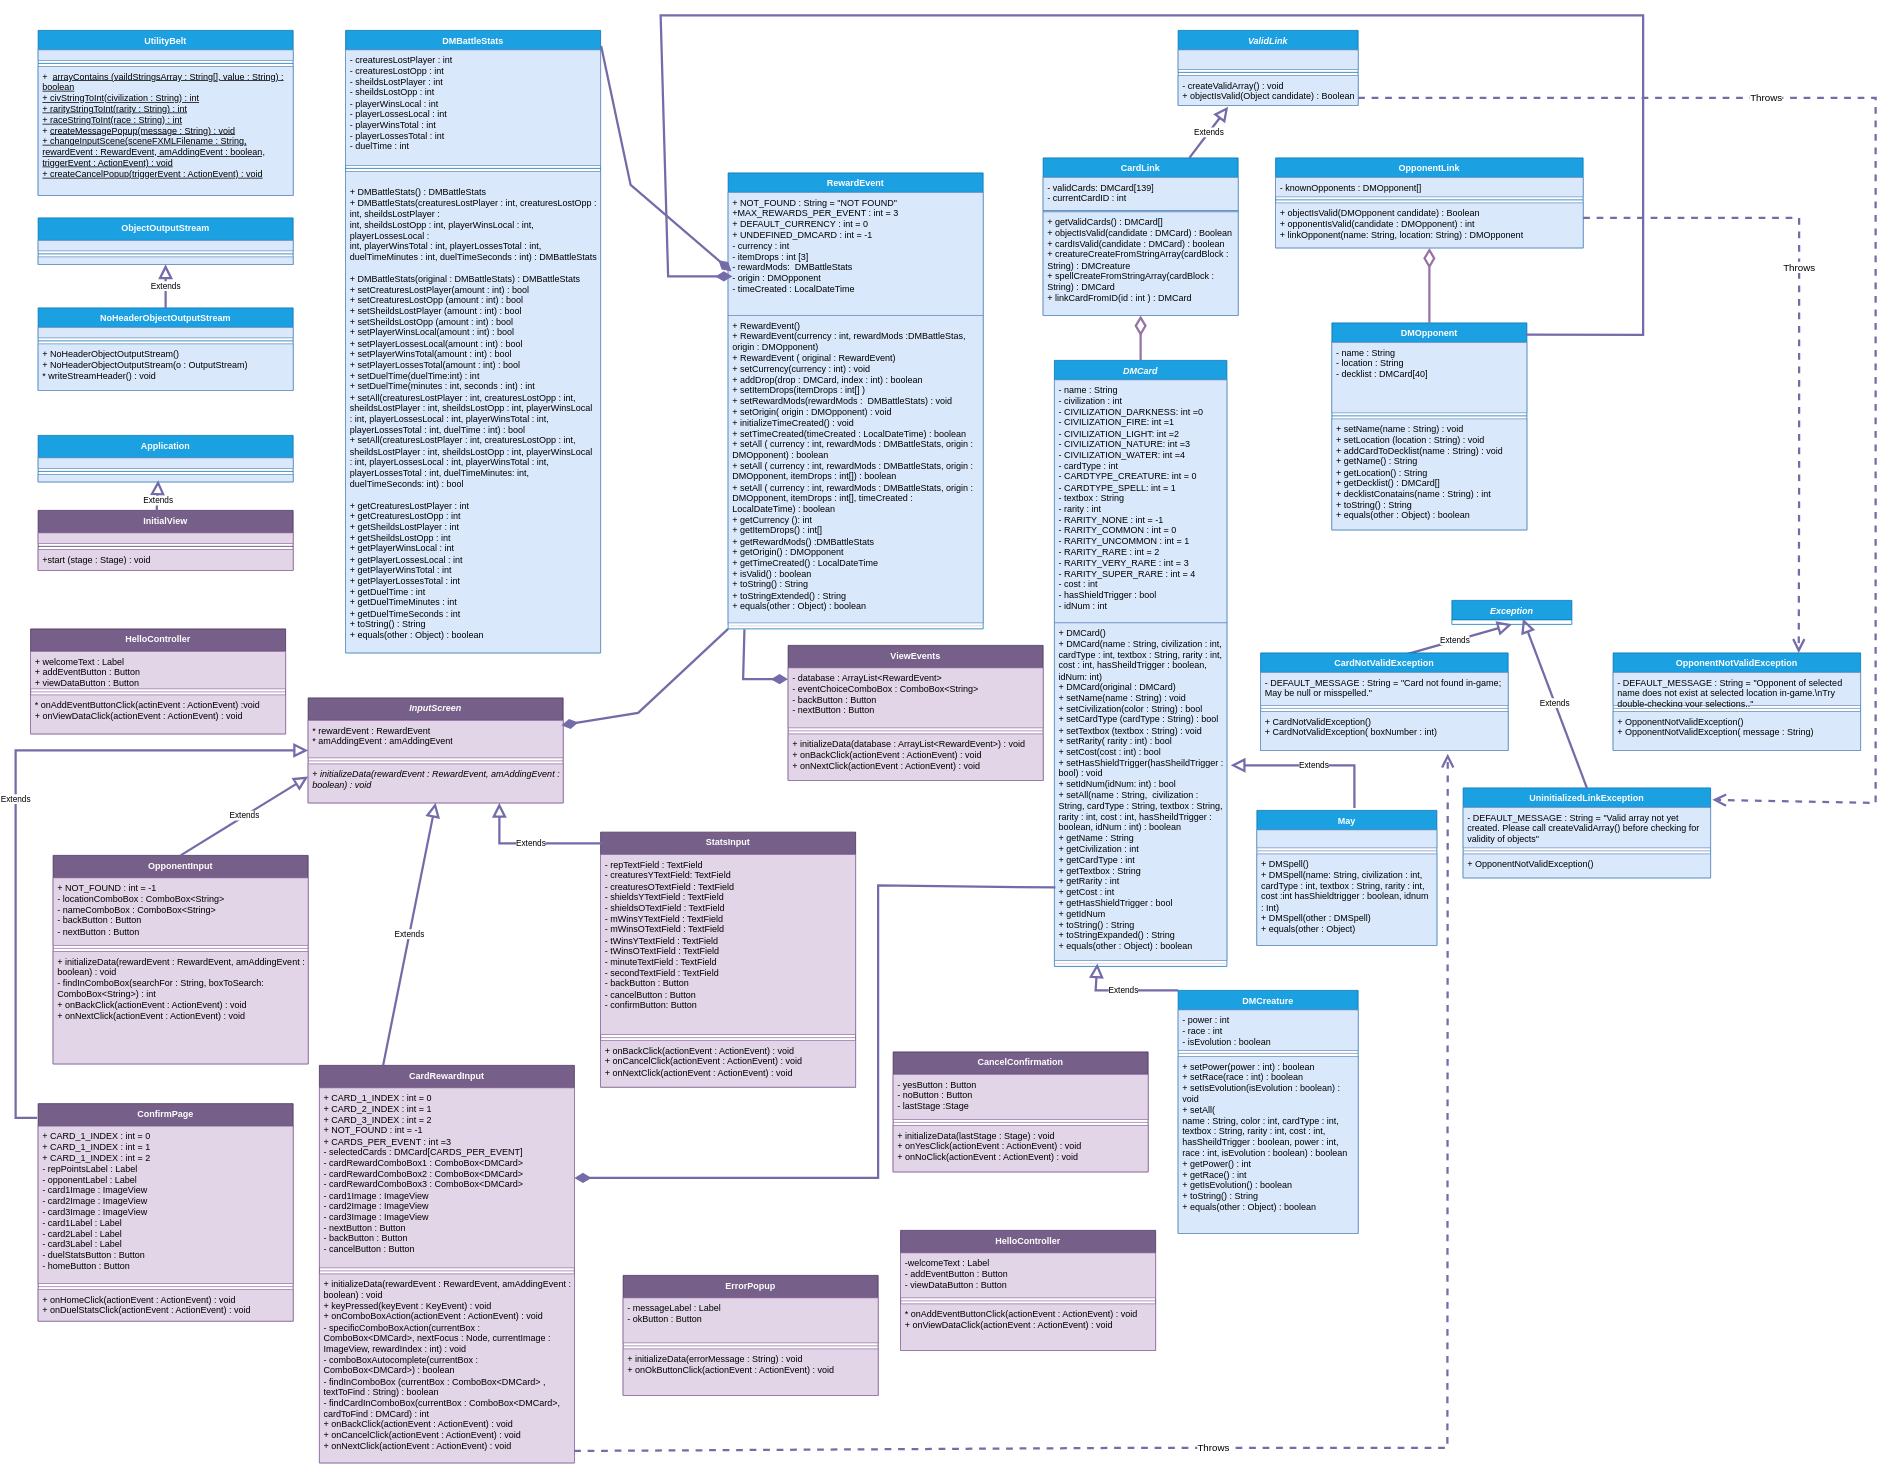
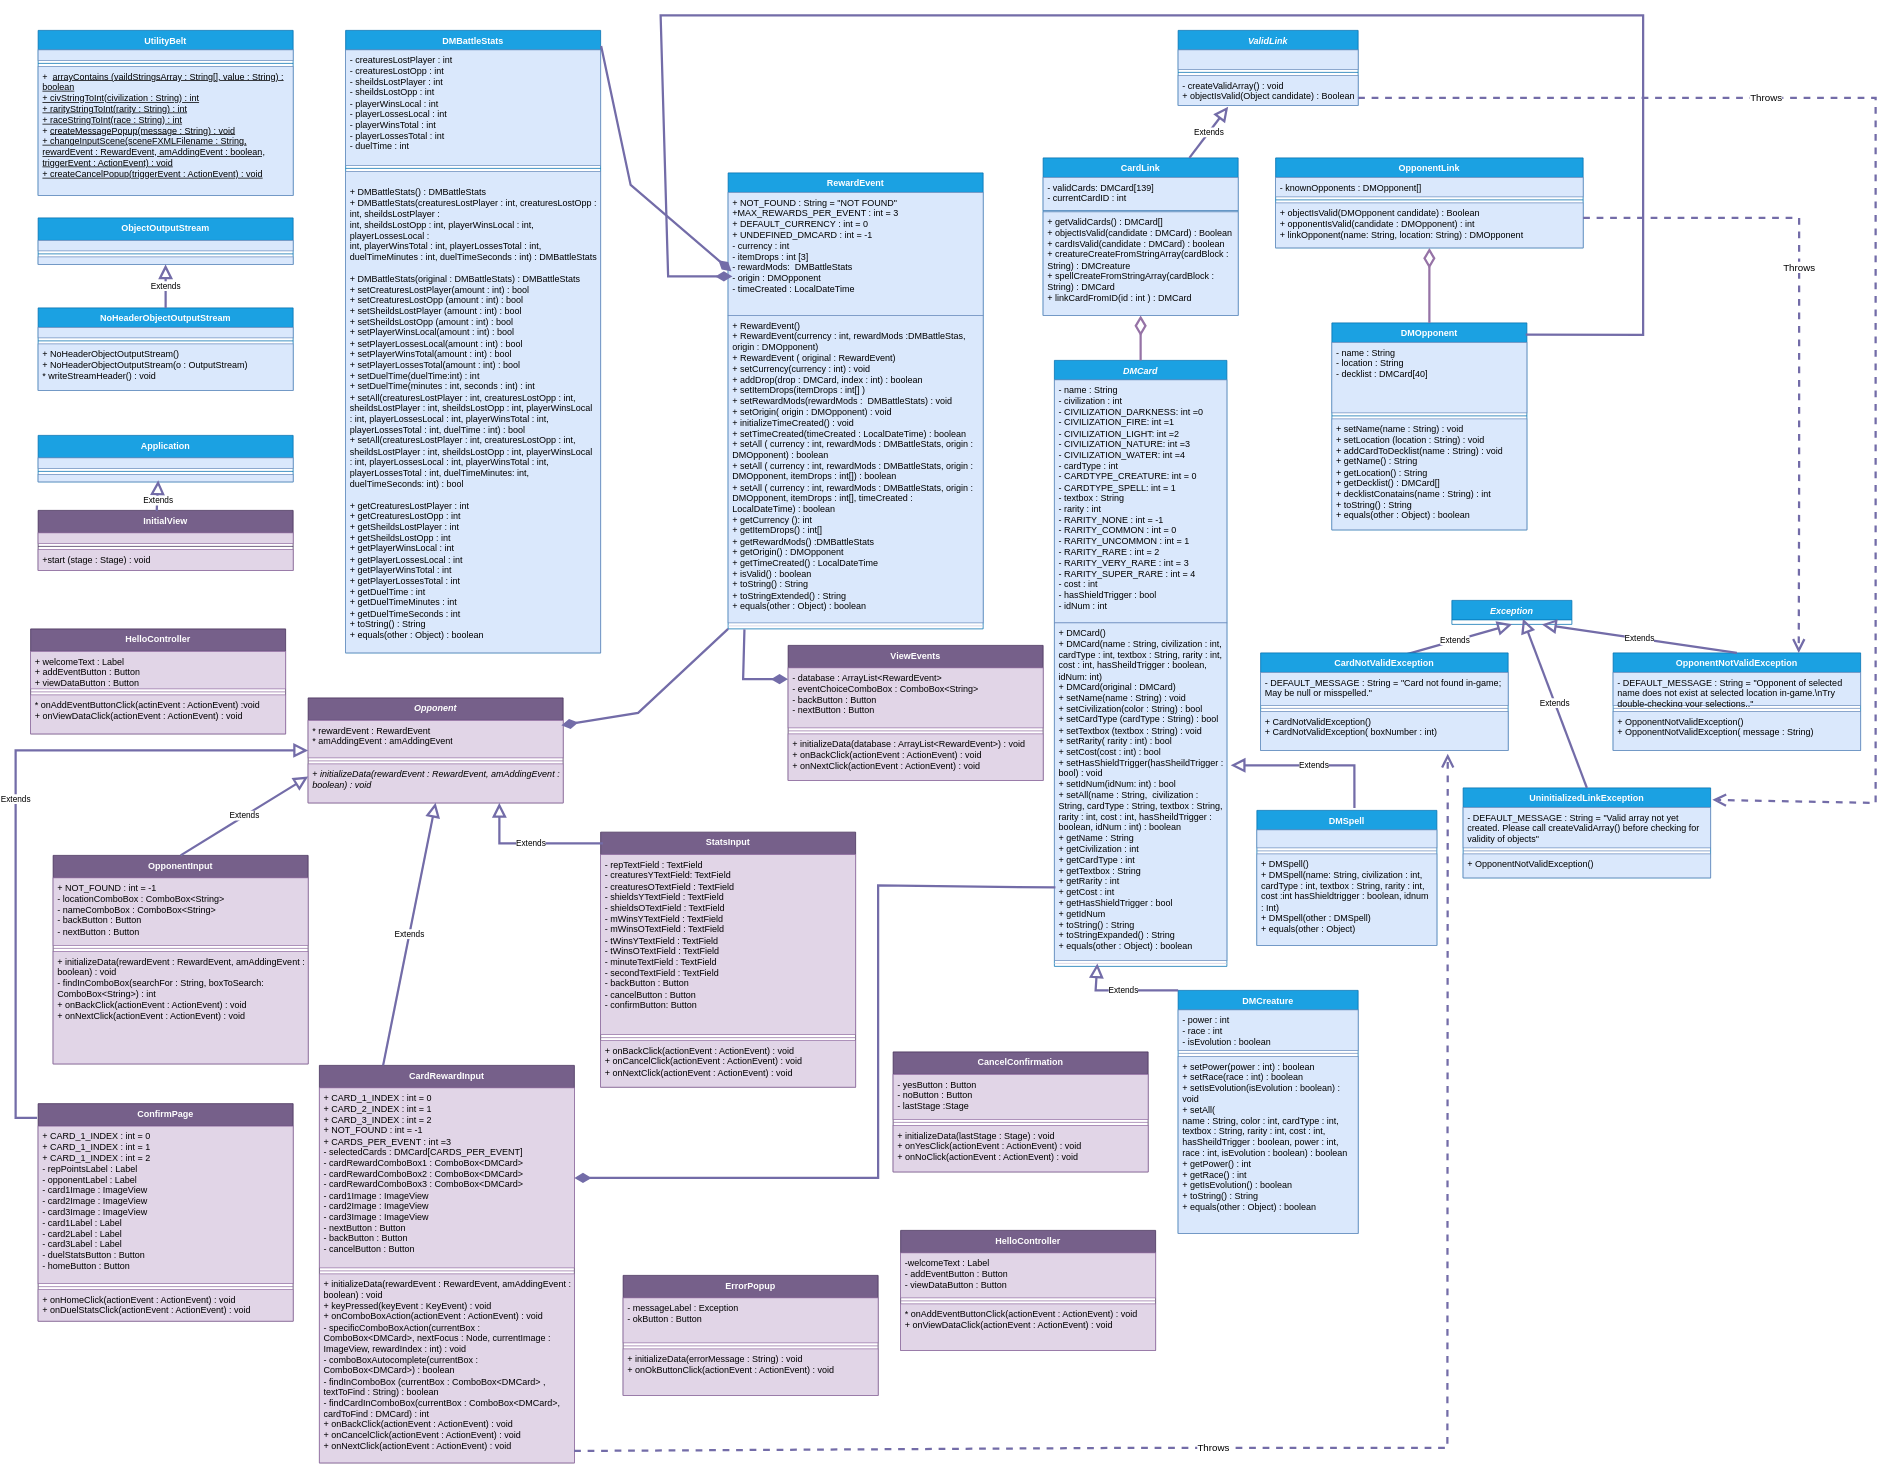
edge "OpponentNotValidException" -> "Exception": added, label "Extends"
node "InputScreen": label "InputScreen" -> "Opponent"
node "May": label "May" -> "DMSpell"
node "- messageLabel : Label - okButton : Button": label "- messageLabel : Label - okButton : Button" -> "- messageLabel : Exception - okButton : Button"
